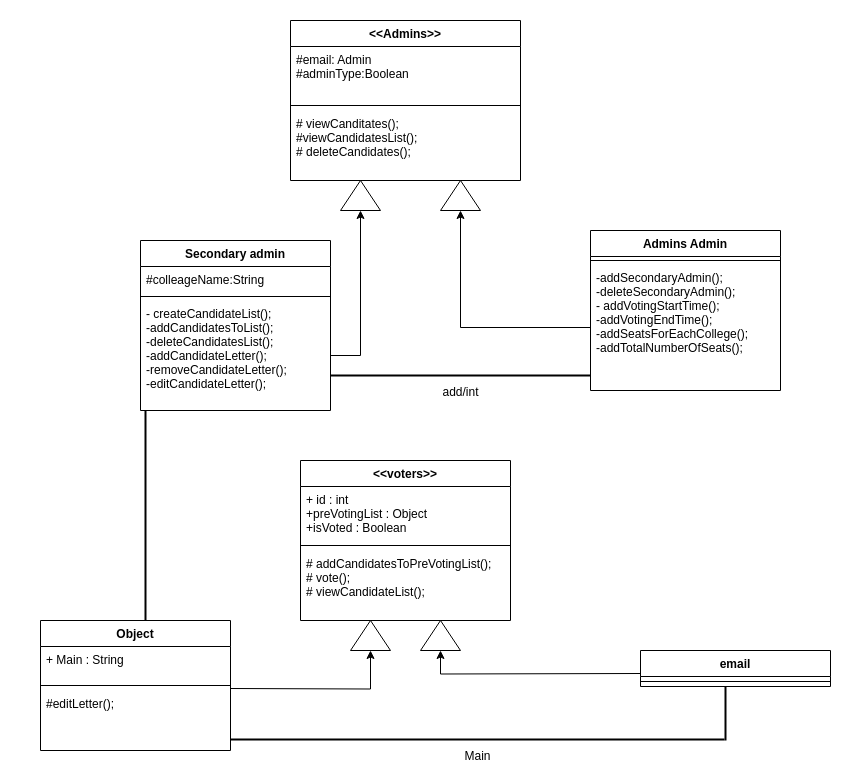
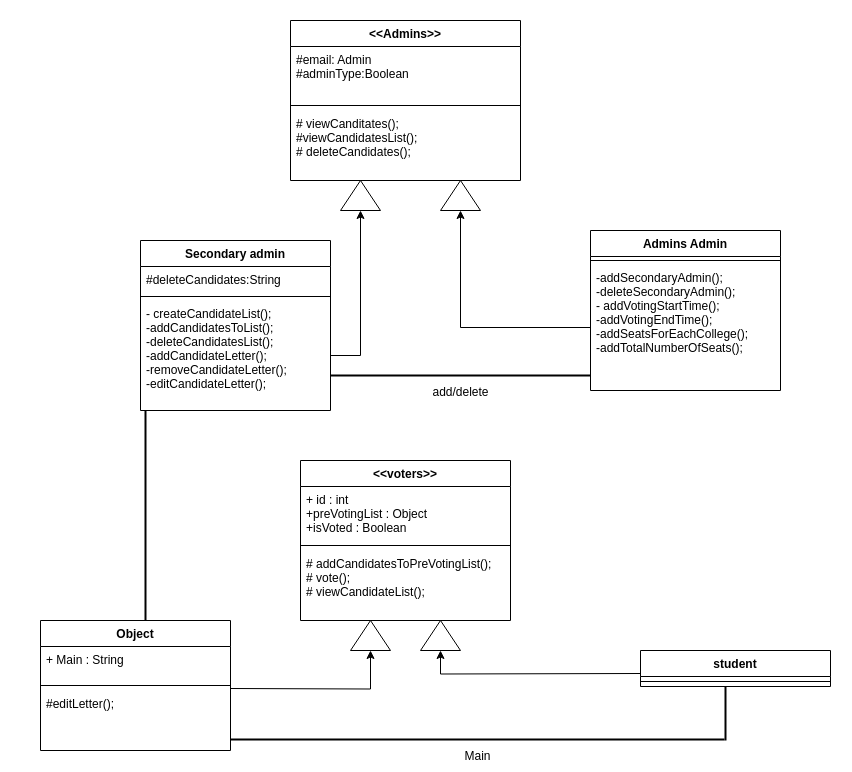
node "#colleageName:String": label "#colleageName:String" -> "#deleteCandidates:String"
node "add/int": label "add/int" -> "add/delete"
node "email": label "email" -> "student"
